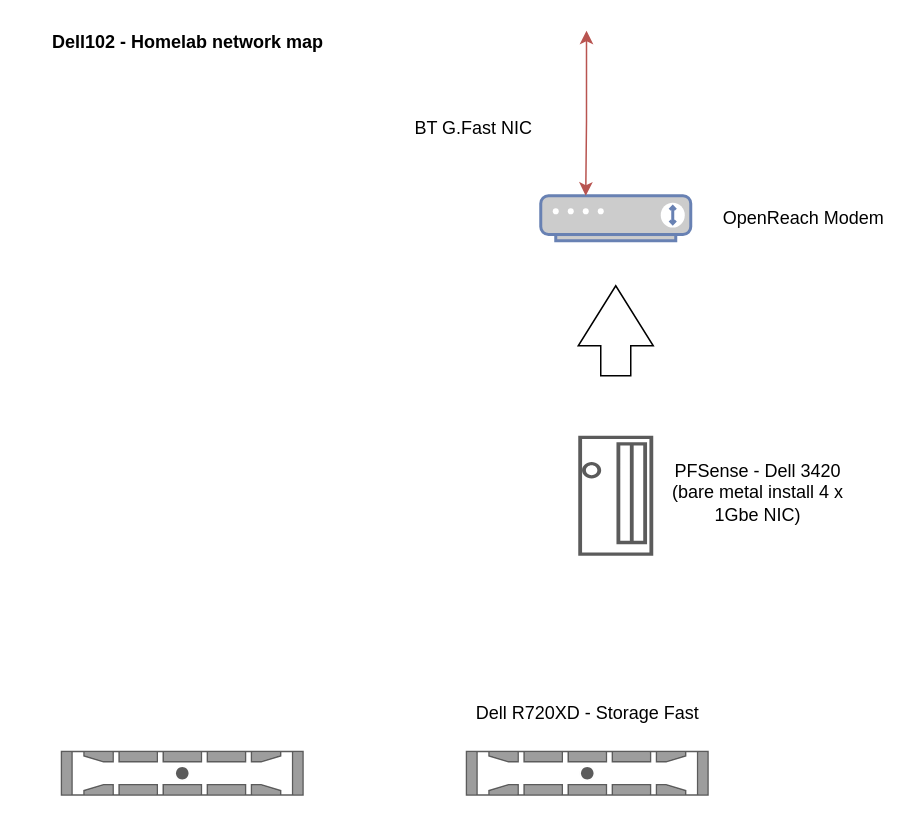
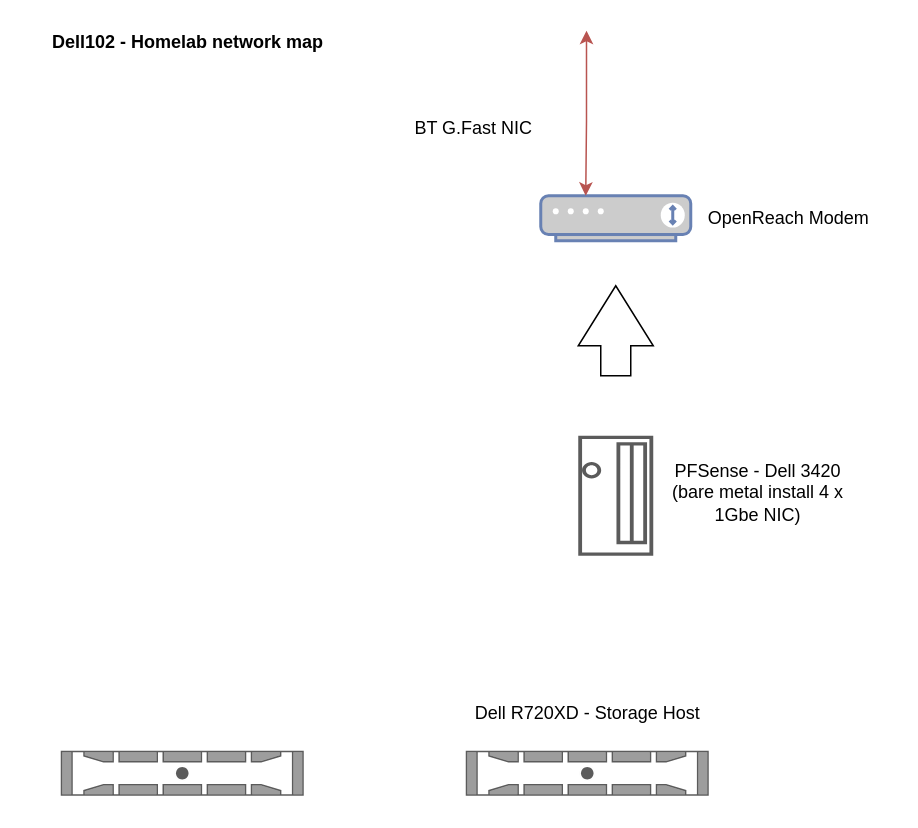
node "OpenReach Modem": moved (803, 218) -> (788, 218)
node "Dell R720XD - Storage Fast": label "Dell R720XD - Storage Fast" -> "Dell R720XD - Storage Host"
